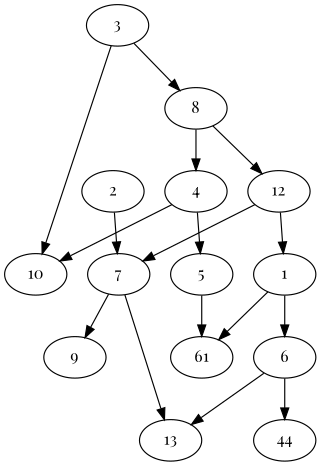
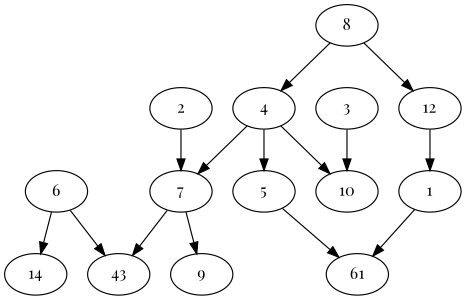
edge "3" -> "8": removed
edge "12" -> "7": now "4" -> "7"
edge "1" -> "6": removed
node "13": label "13" -> "43"
node "44": label "44" -> "14"
